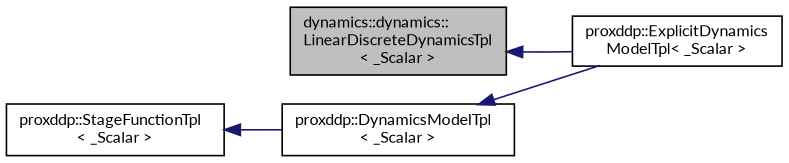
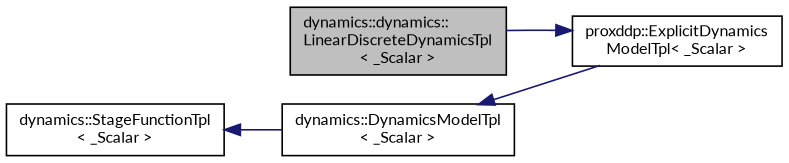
edge "proxddp::ExplicitDynamics ModelTpl< _Scalar >" -> "dynamics::dynamics:: LinearDiscreteDynamicsTpl < _Scalar >": reversed
node "proxddp::StageFunctionTpl < _Scalar >": label "proxddp::StageFunctionTpl < _Scalar >" -> "dynamics::StageFunctionTpl < _Scalar >"
node "proxddp::DynamicsModelTpl < _Scalar >": label "proxddp::DynamicsModelTpl < _Scalar >" -> "dynamics::DynamicsModelTpl < _Scalar >"
